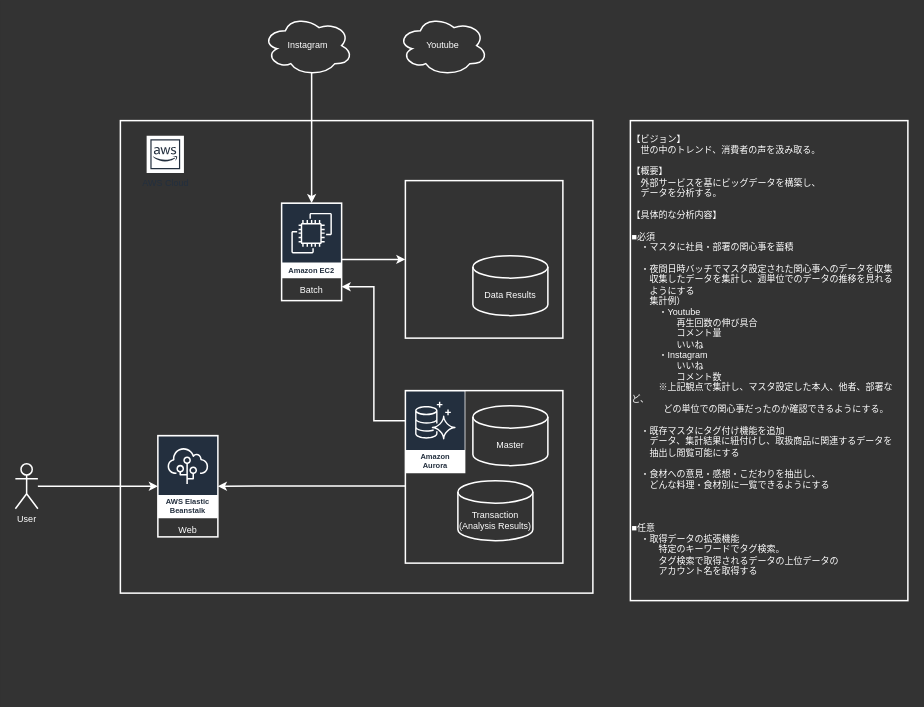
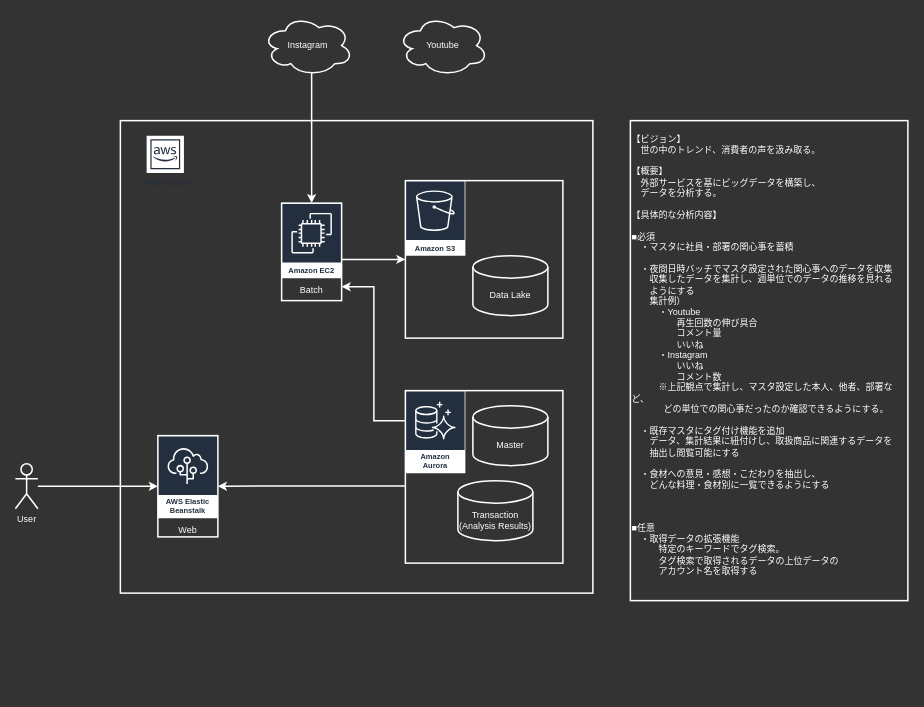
node "Amazon S3": added
node "Data Results": label "Data Results" -> "Data Lake"
